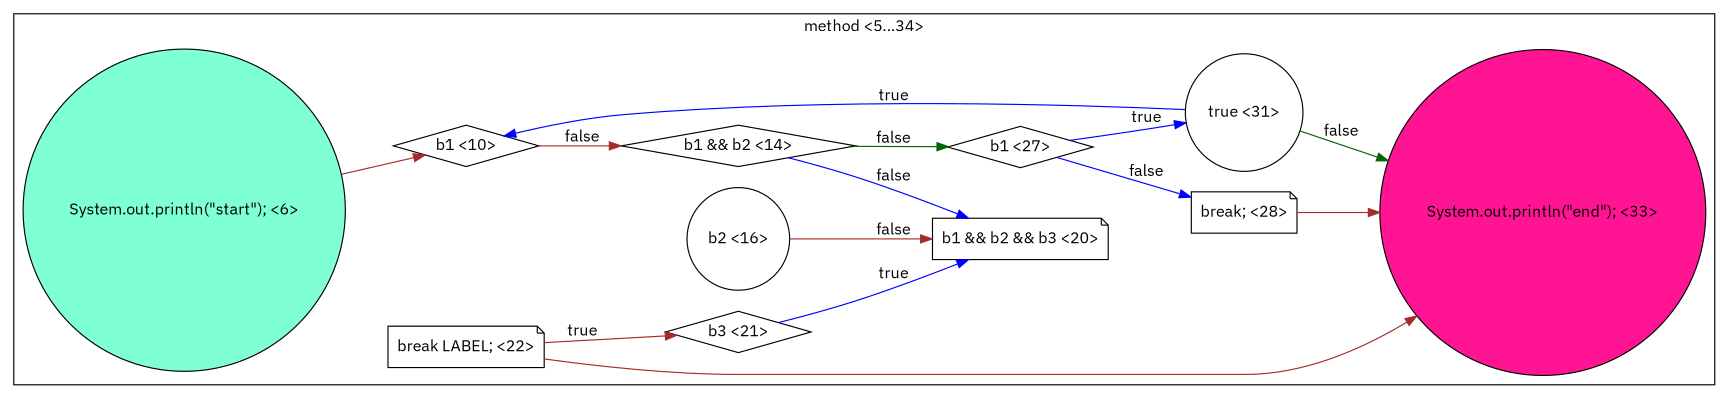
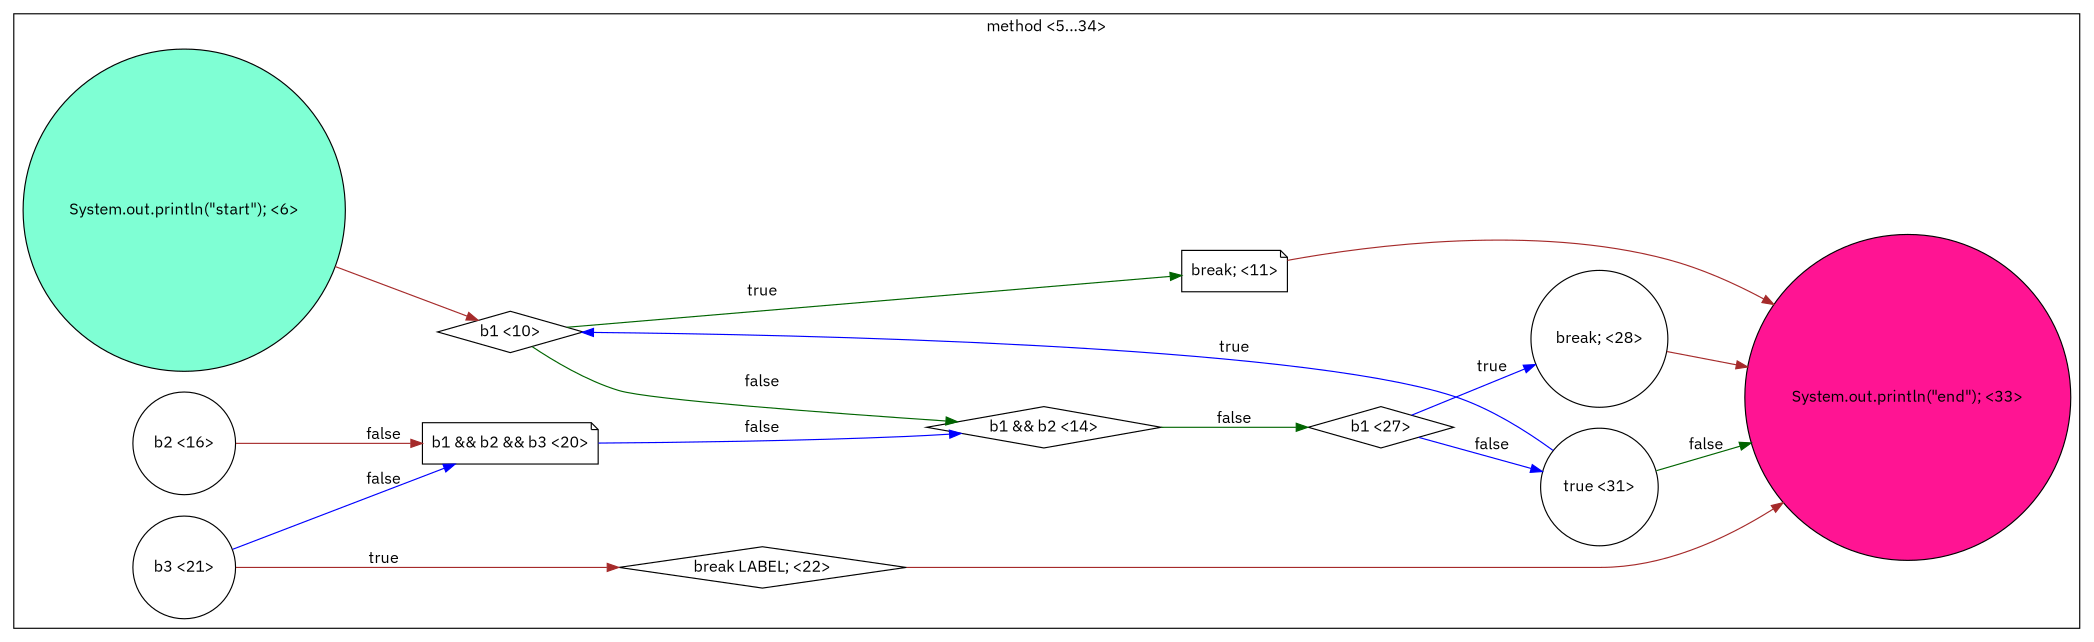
edge "b1 <27>" -> "true <31>": label "true" -> "false"
edge "b1 <10>" -> "b1 && b2 <14>": color brown -> darkgreen
edge "b1 <27>" -> "break; <28>": label "false" -> "true"
edge "b1 && b2 <14>" -> "b1 && b2 && b3 <20>": reversed
node "break; <28>": shape note -> circle
node "break; <11>": added
edge "b3 <21>" -> "b1 && b2 && b3 <20>": label "true" -> "false"
node "b3 <21>": shape diamond -> circle
edge "break LABEL; <22>" -> "b3 <21>": reversed
node "break LABEL; <22>": shape note -> diamond
